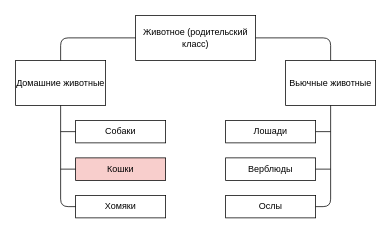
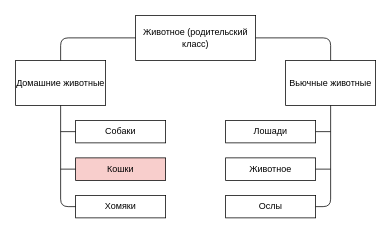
node "Верблюды": label "Верблюды" -> "Животное"
